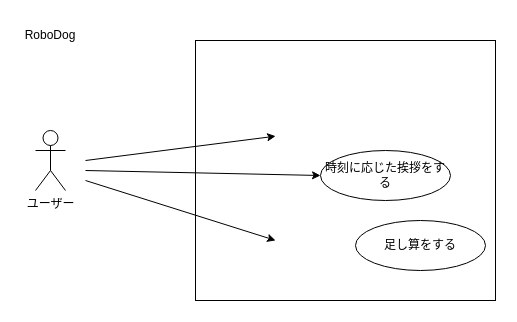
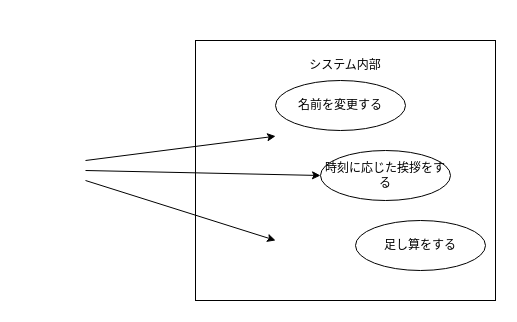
node "RoboDog": removed
node "システム内部": added
node "名前を変更する": added
node "ユーザー": removed
